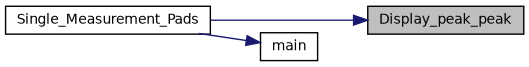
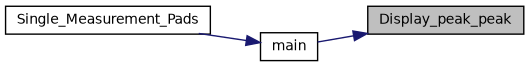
edge "Single_Measurement_Pads" -> "Display_peak_peak": now "main" -> "Display_peak_peak"
